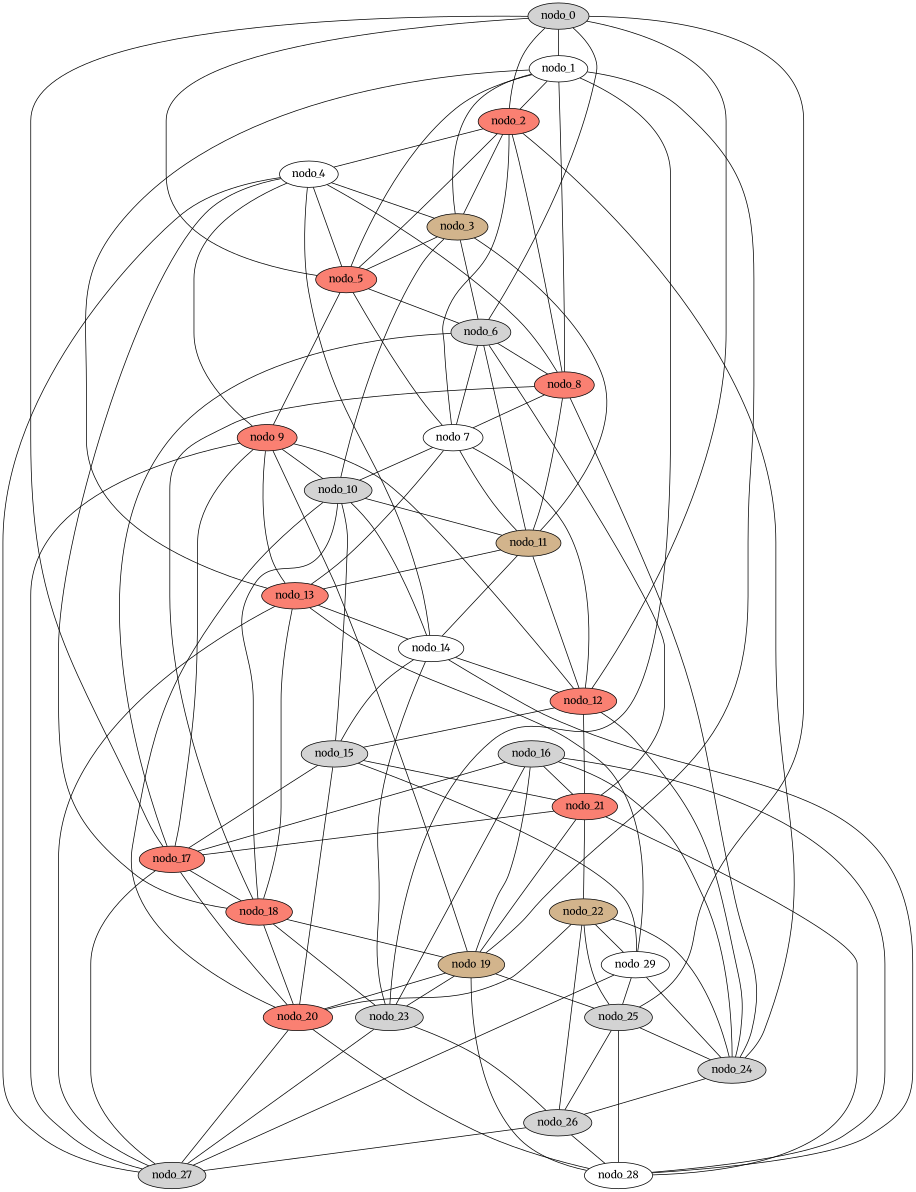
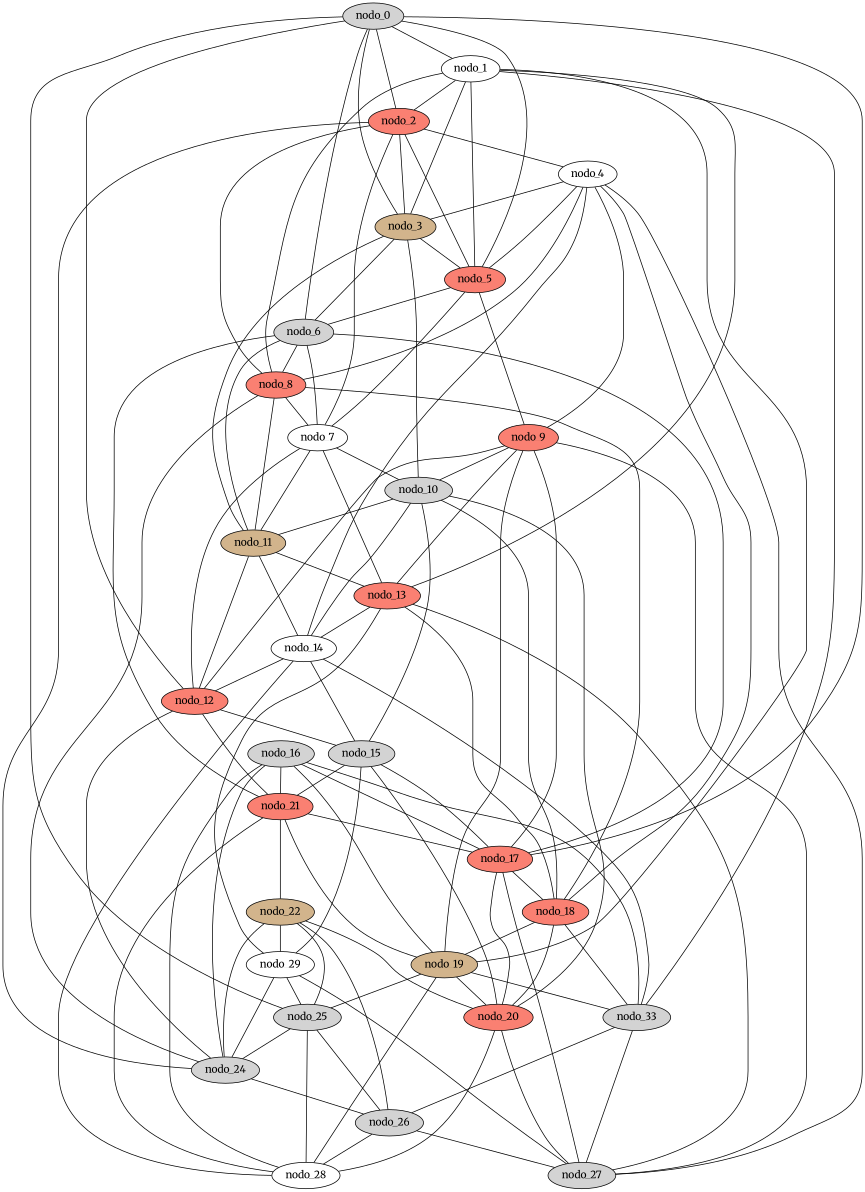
edge "nodo_0" -- "nodo_3": added
node "nodo_23": label "nodo_23" -> "nodo_33"
